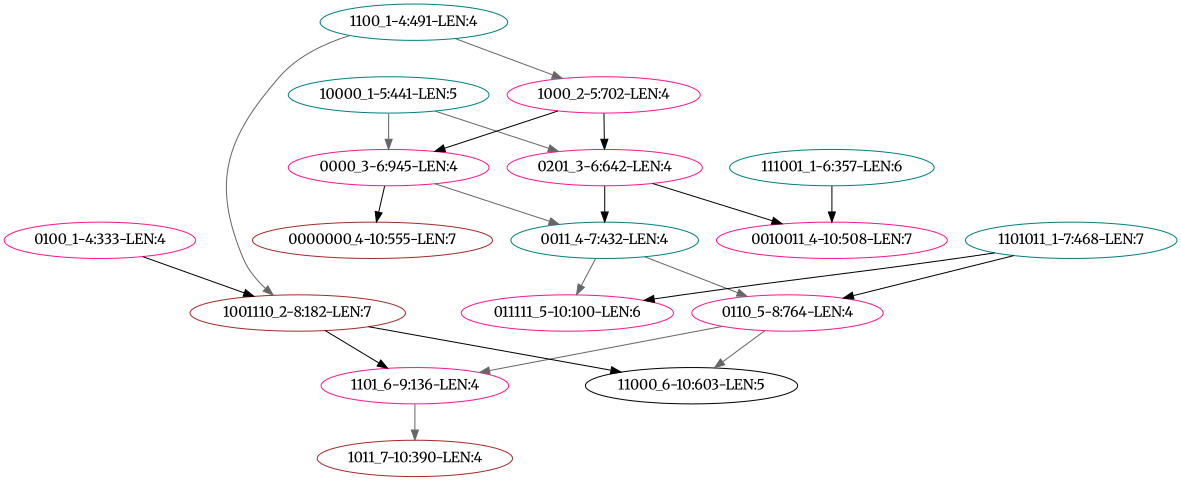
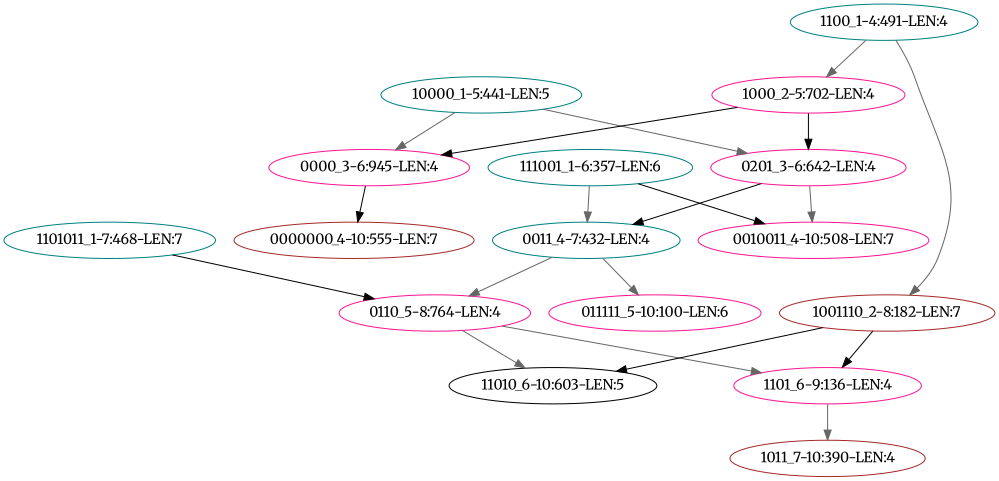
edge "0201_3-6:642-LEN:4" -> "0010011_4-10:508-LEN:7": color black -> gray40
edge "0000_3-6:945-LEN:4" -> "0011_4-7:432-LEN:4": now "111001_1-6:357-LEN:6" -> "0011_4-7:432-LEN:4"
node "0100_1-4:333-LEN:4": removed
edge "1101011_1-7:468-LEN:7" -> "011111_5-10:100-LEN:6": removed
node "11000_6-10:603-LEN:5": label "11000_6-10:603-LEN:5" -> "11010_6-10:603-LEN:5"
